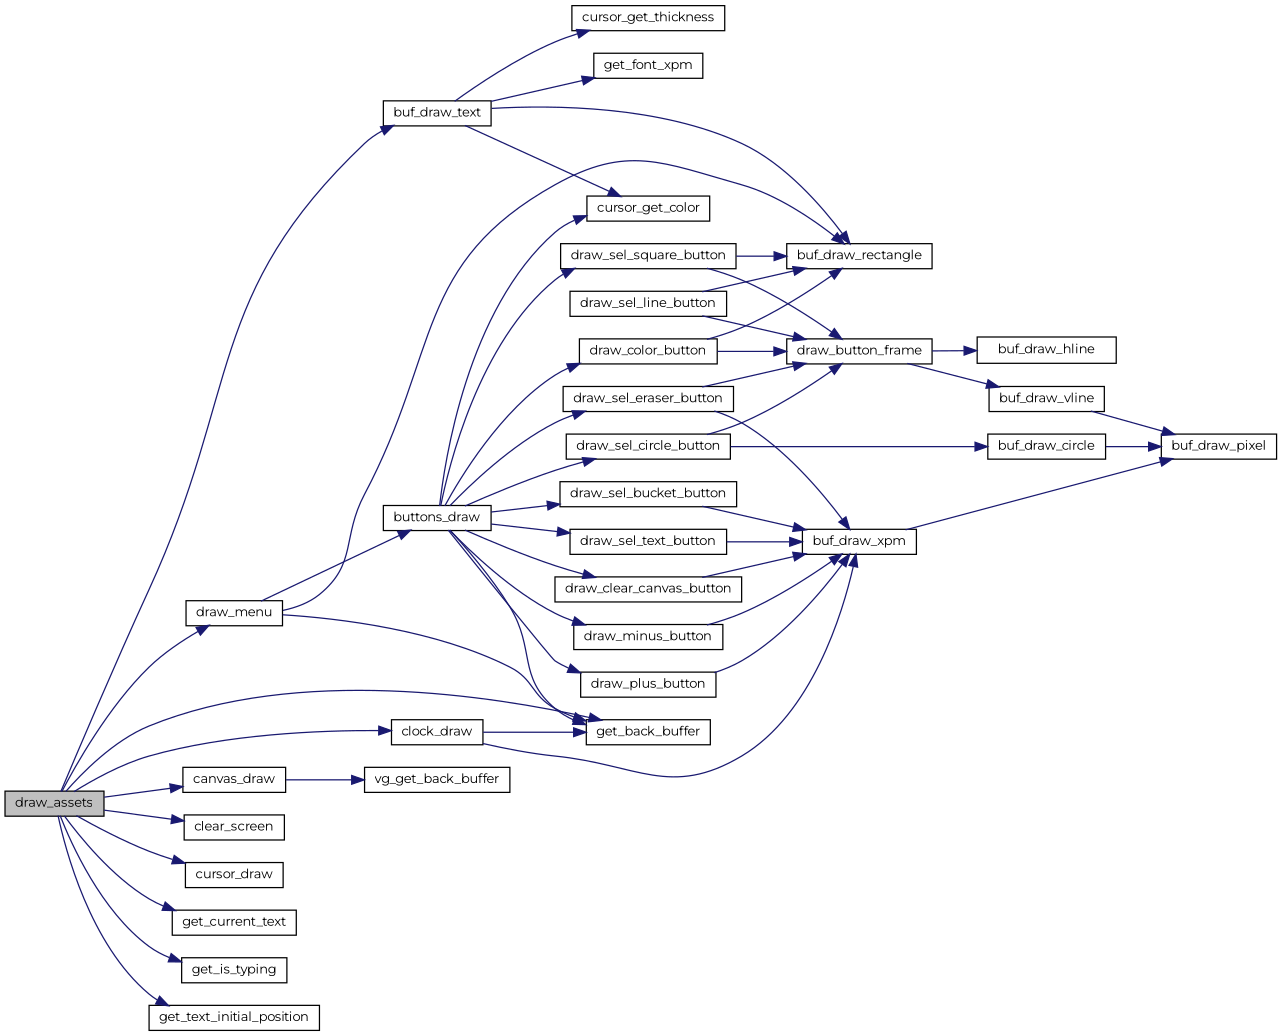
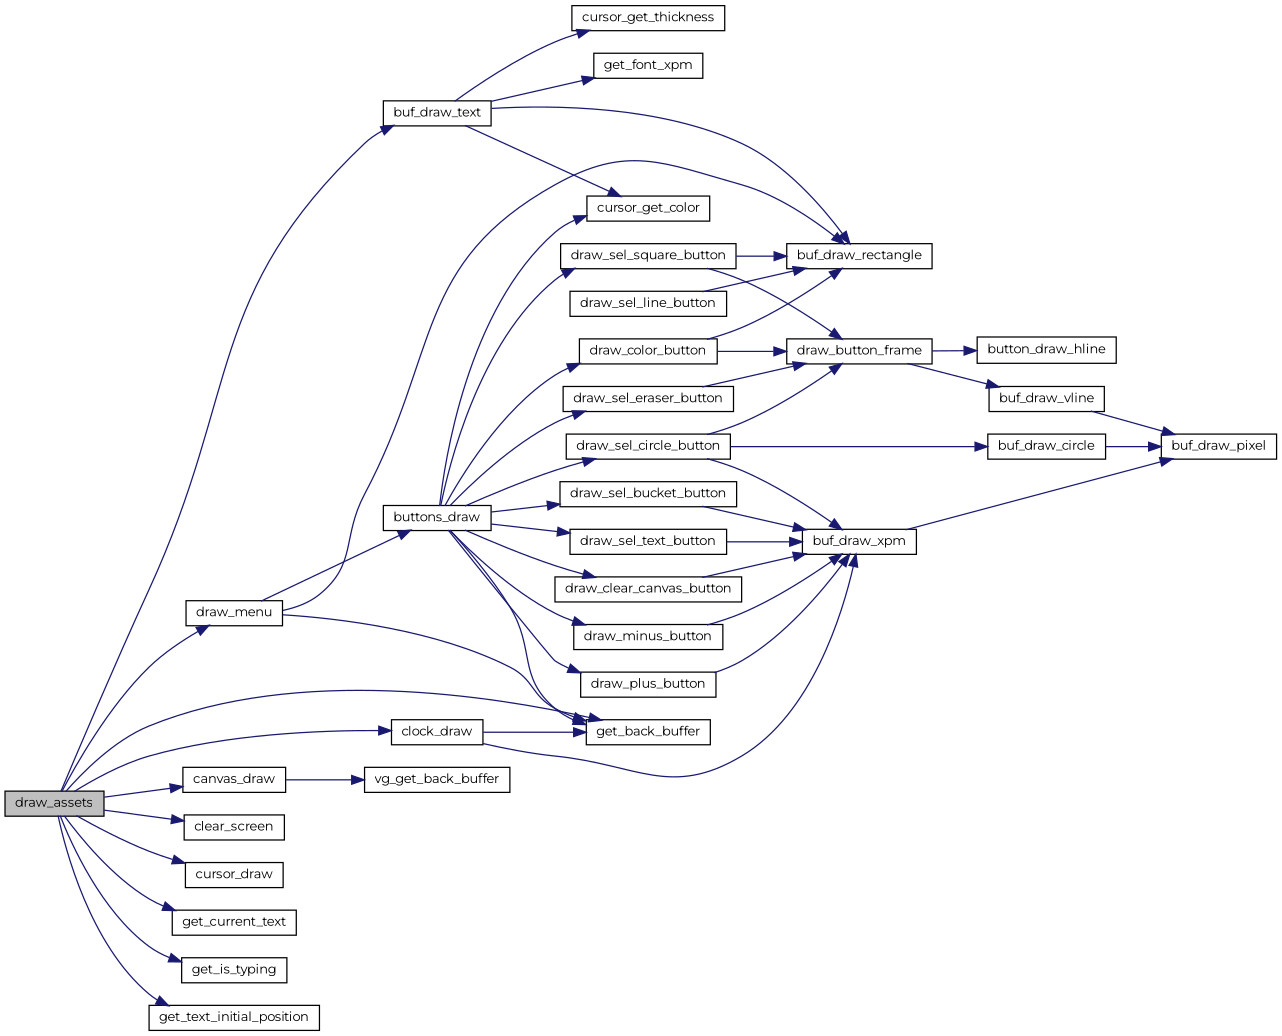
edge "draw_sel_line_button" -> "draw_button_frame": removed
node "buf_draw_hline": label "buf_draw_hline" -> "button_draw_hline"
edge "draw_sel_eraser_button" -> "buf_draw_xpm": now "draw_sel_circle_button" -> "buf_draw_xpm"
